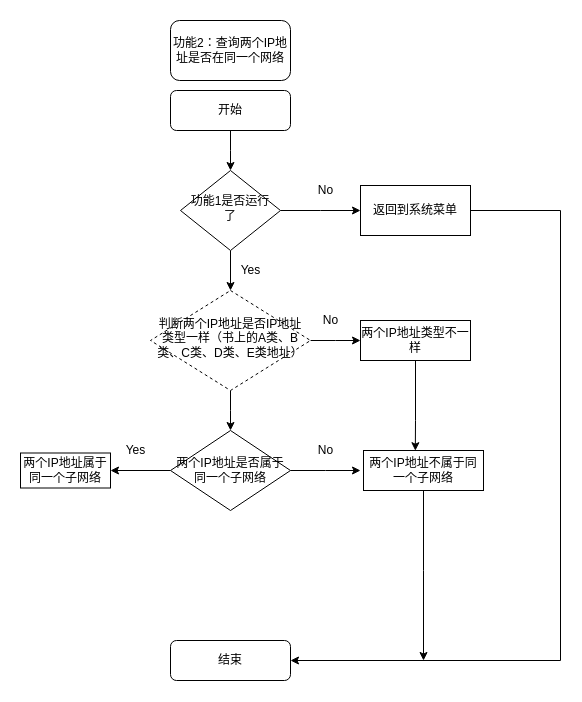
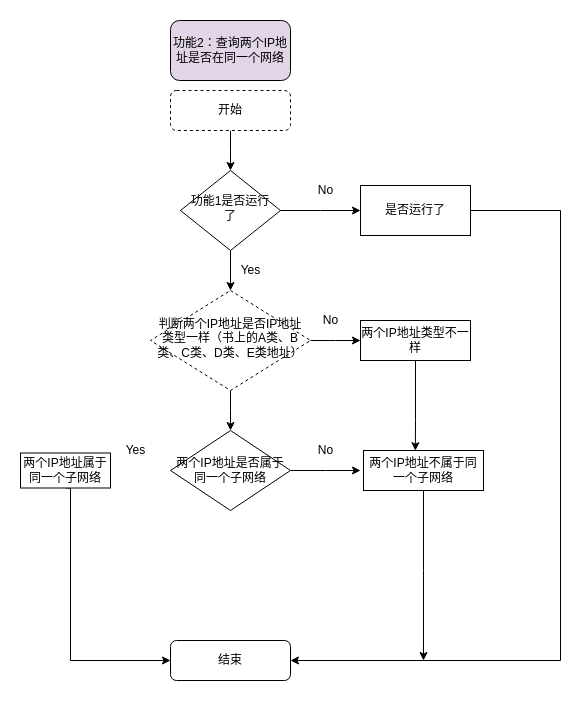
node "功能2：查询两个IP地址是否在同一个网络": fillcolor #ffffff -> #e1d5e7
node "开始": style solid -> dashed
node "返回到系统菜单": label "返回到系统菜单" -> "是否运行了"
edge "两个IP地址是否属于同一个子网络" -> "两个IP地址属于同一个子网络": removed
edge "两个IP地址属于同一个子网络" -> "结束": added
